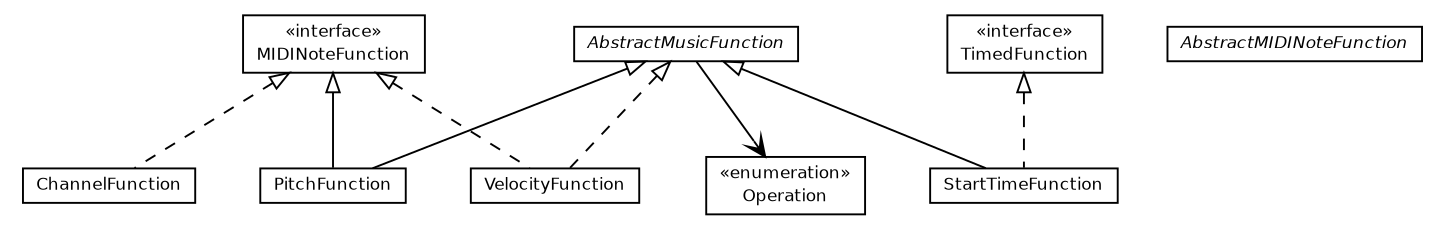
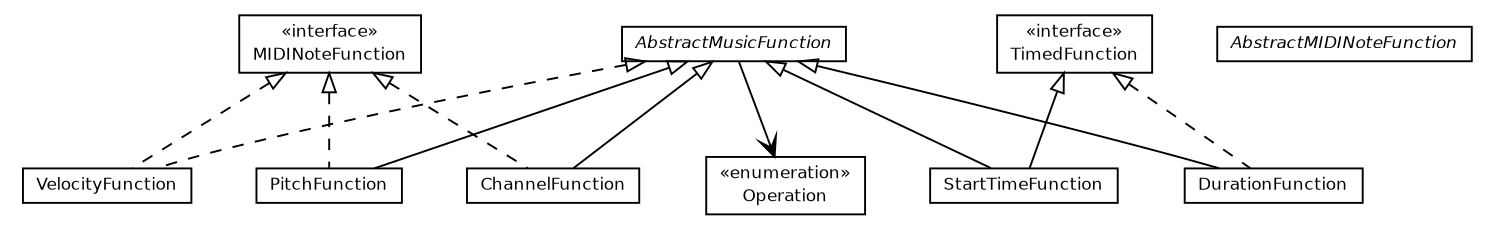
edge "ChannelFunction" -> "AbstractMusicFunction": added
edge "PitchFunction" -> "MIDINoteFunction": style solid -> dashed
edge "StartTimeFunction" -> "TimedFunction": style dashed -> solid
node "DurationFunction": added
